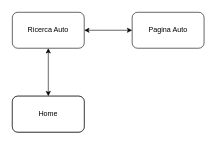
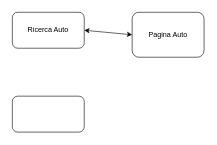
node "Pagina Auto": size 72x36 -> 72x45
edge "Ricerca Auto" -- "Home": removed
node "Home": removed
